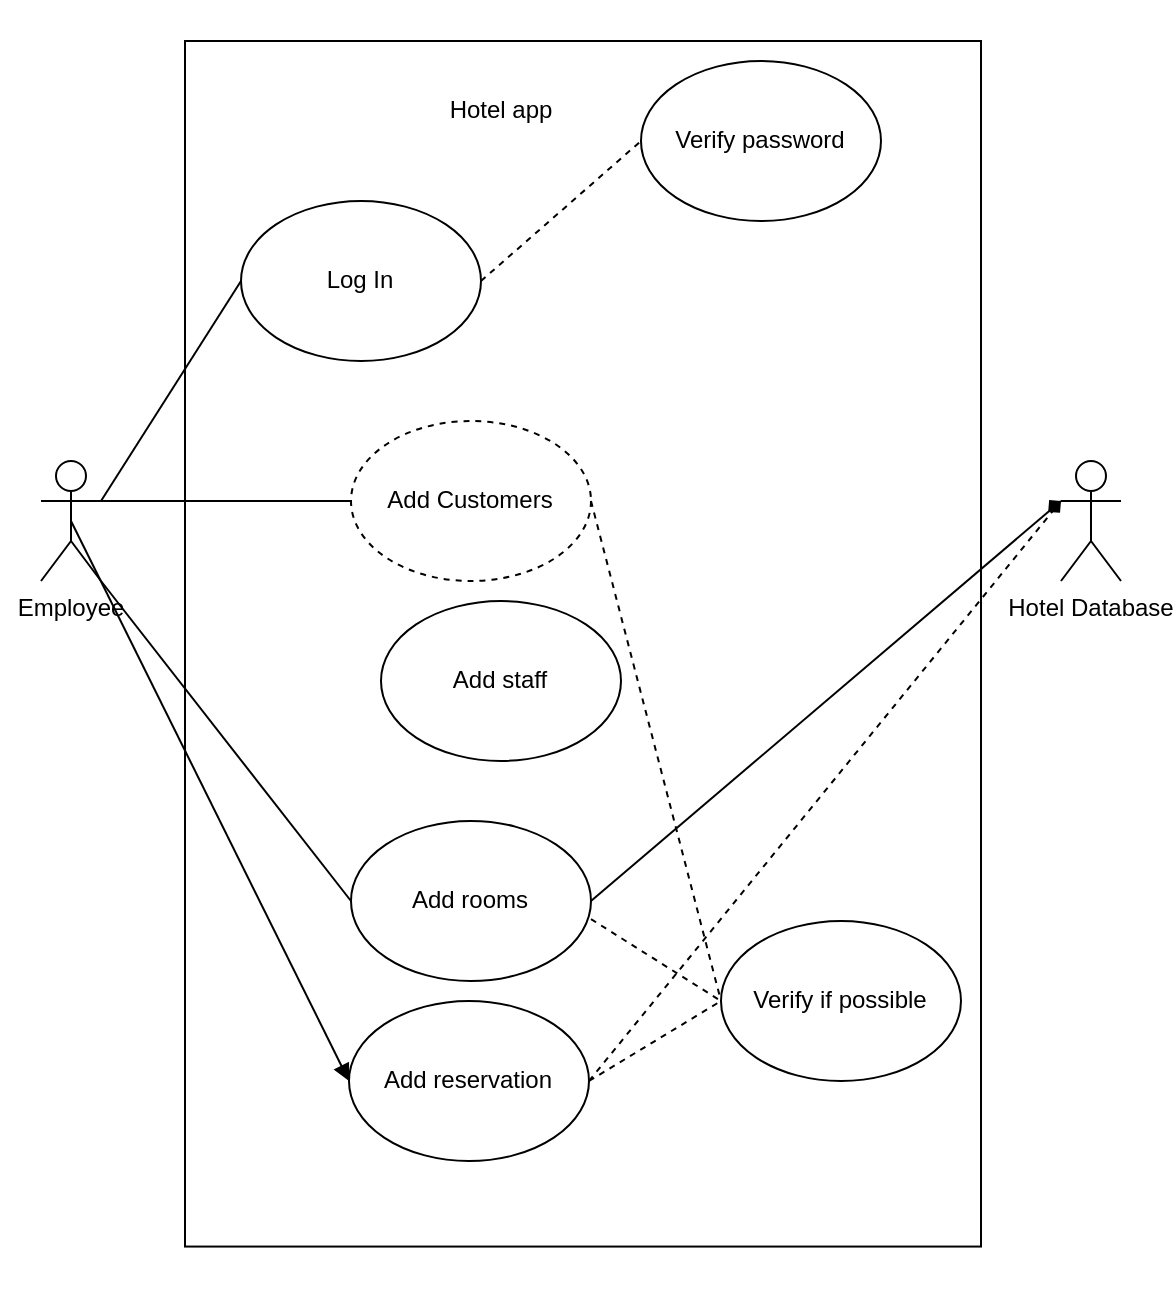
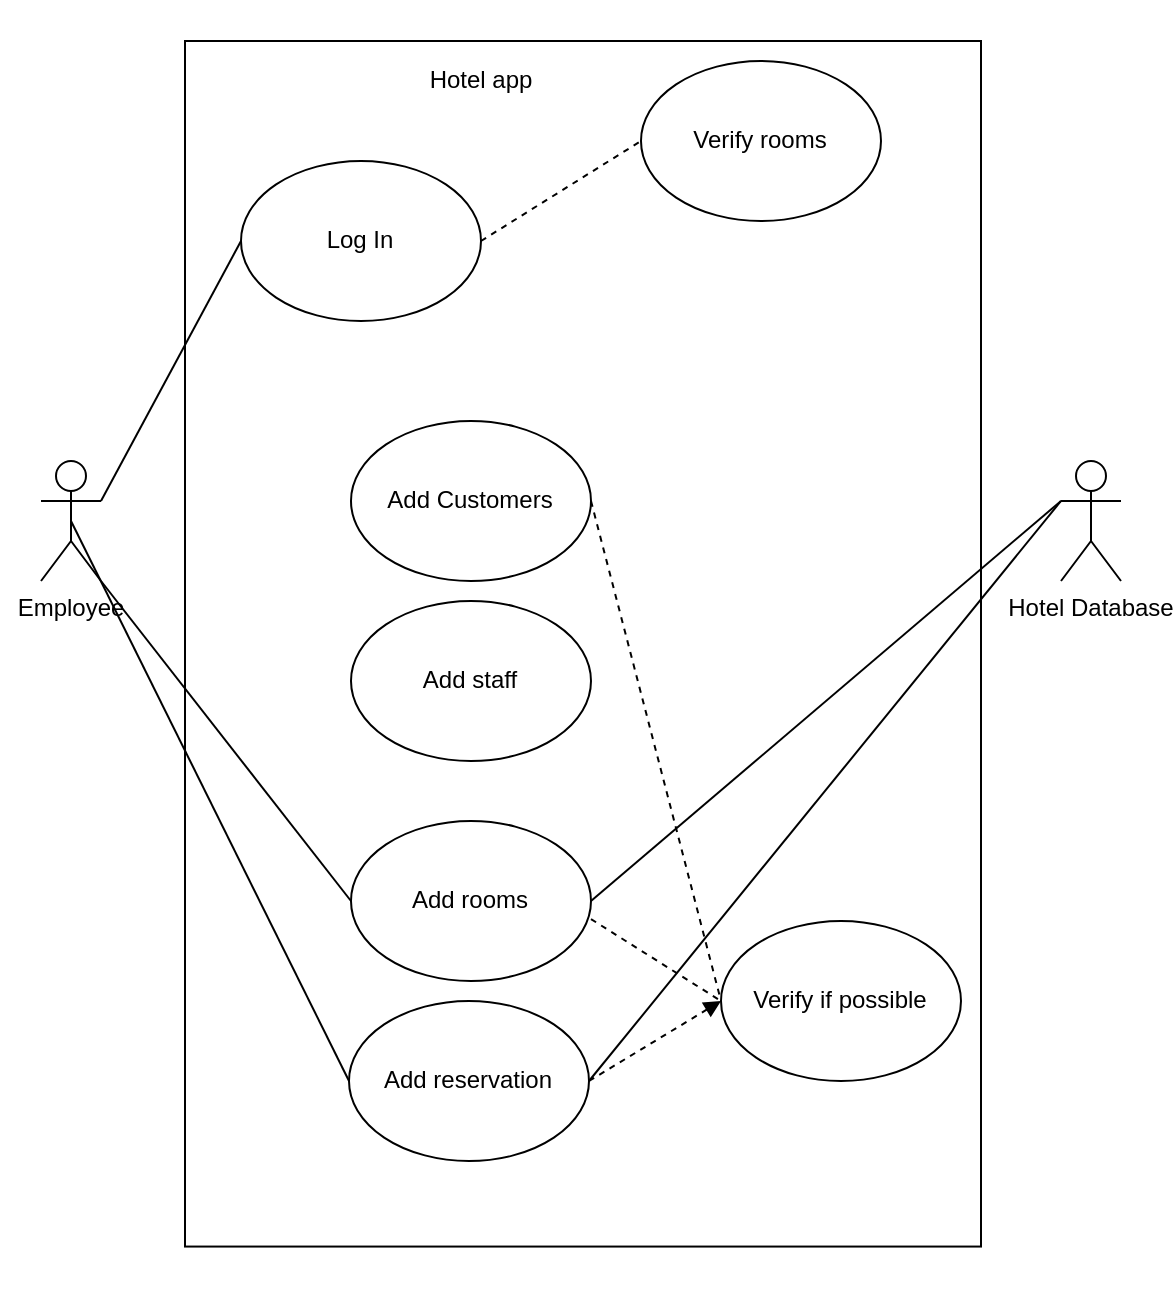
node "Hotel app": moved (501, 111) -> (481, 81)
node "Verify password": label "Verify password" -> "Verify rooms"
node "Log In": moved (361, 281) -> (361, 241)
edge "Add Customers" -- "Employee": removed
node "Add Customers": style dashed -> solid
edge "Add rooms" -> "Hotel Database": arrowhead diamond -> none
node "Add staff": moved (501, 681) -> (471, 681)
edge "Hotel Database" -- "Add reservation": style dashed -> solid
edge "Verify if possible" -- "Add reservation": arrowhead none -> block
edge "Employee" -> "Add reservation": arrowhead block -> none
